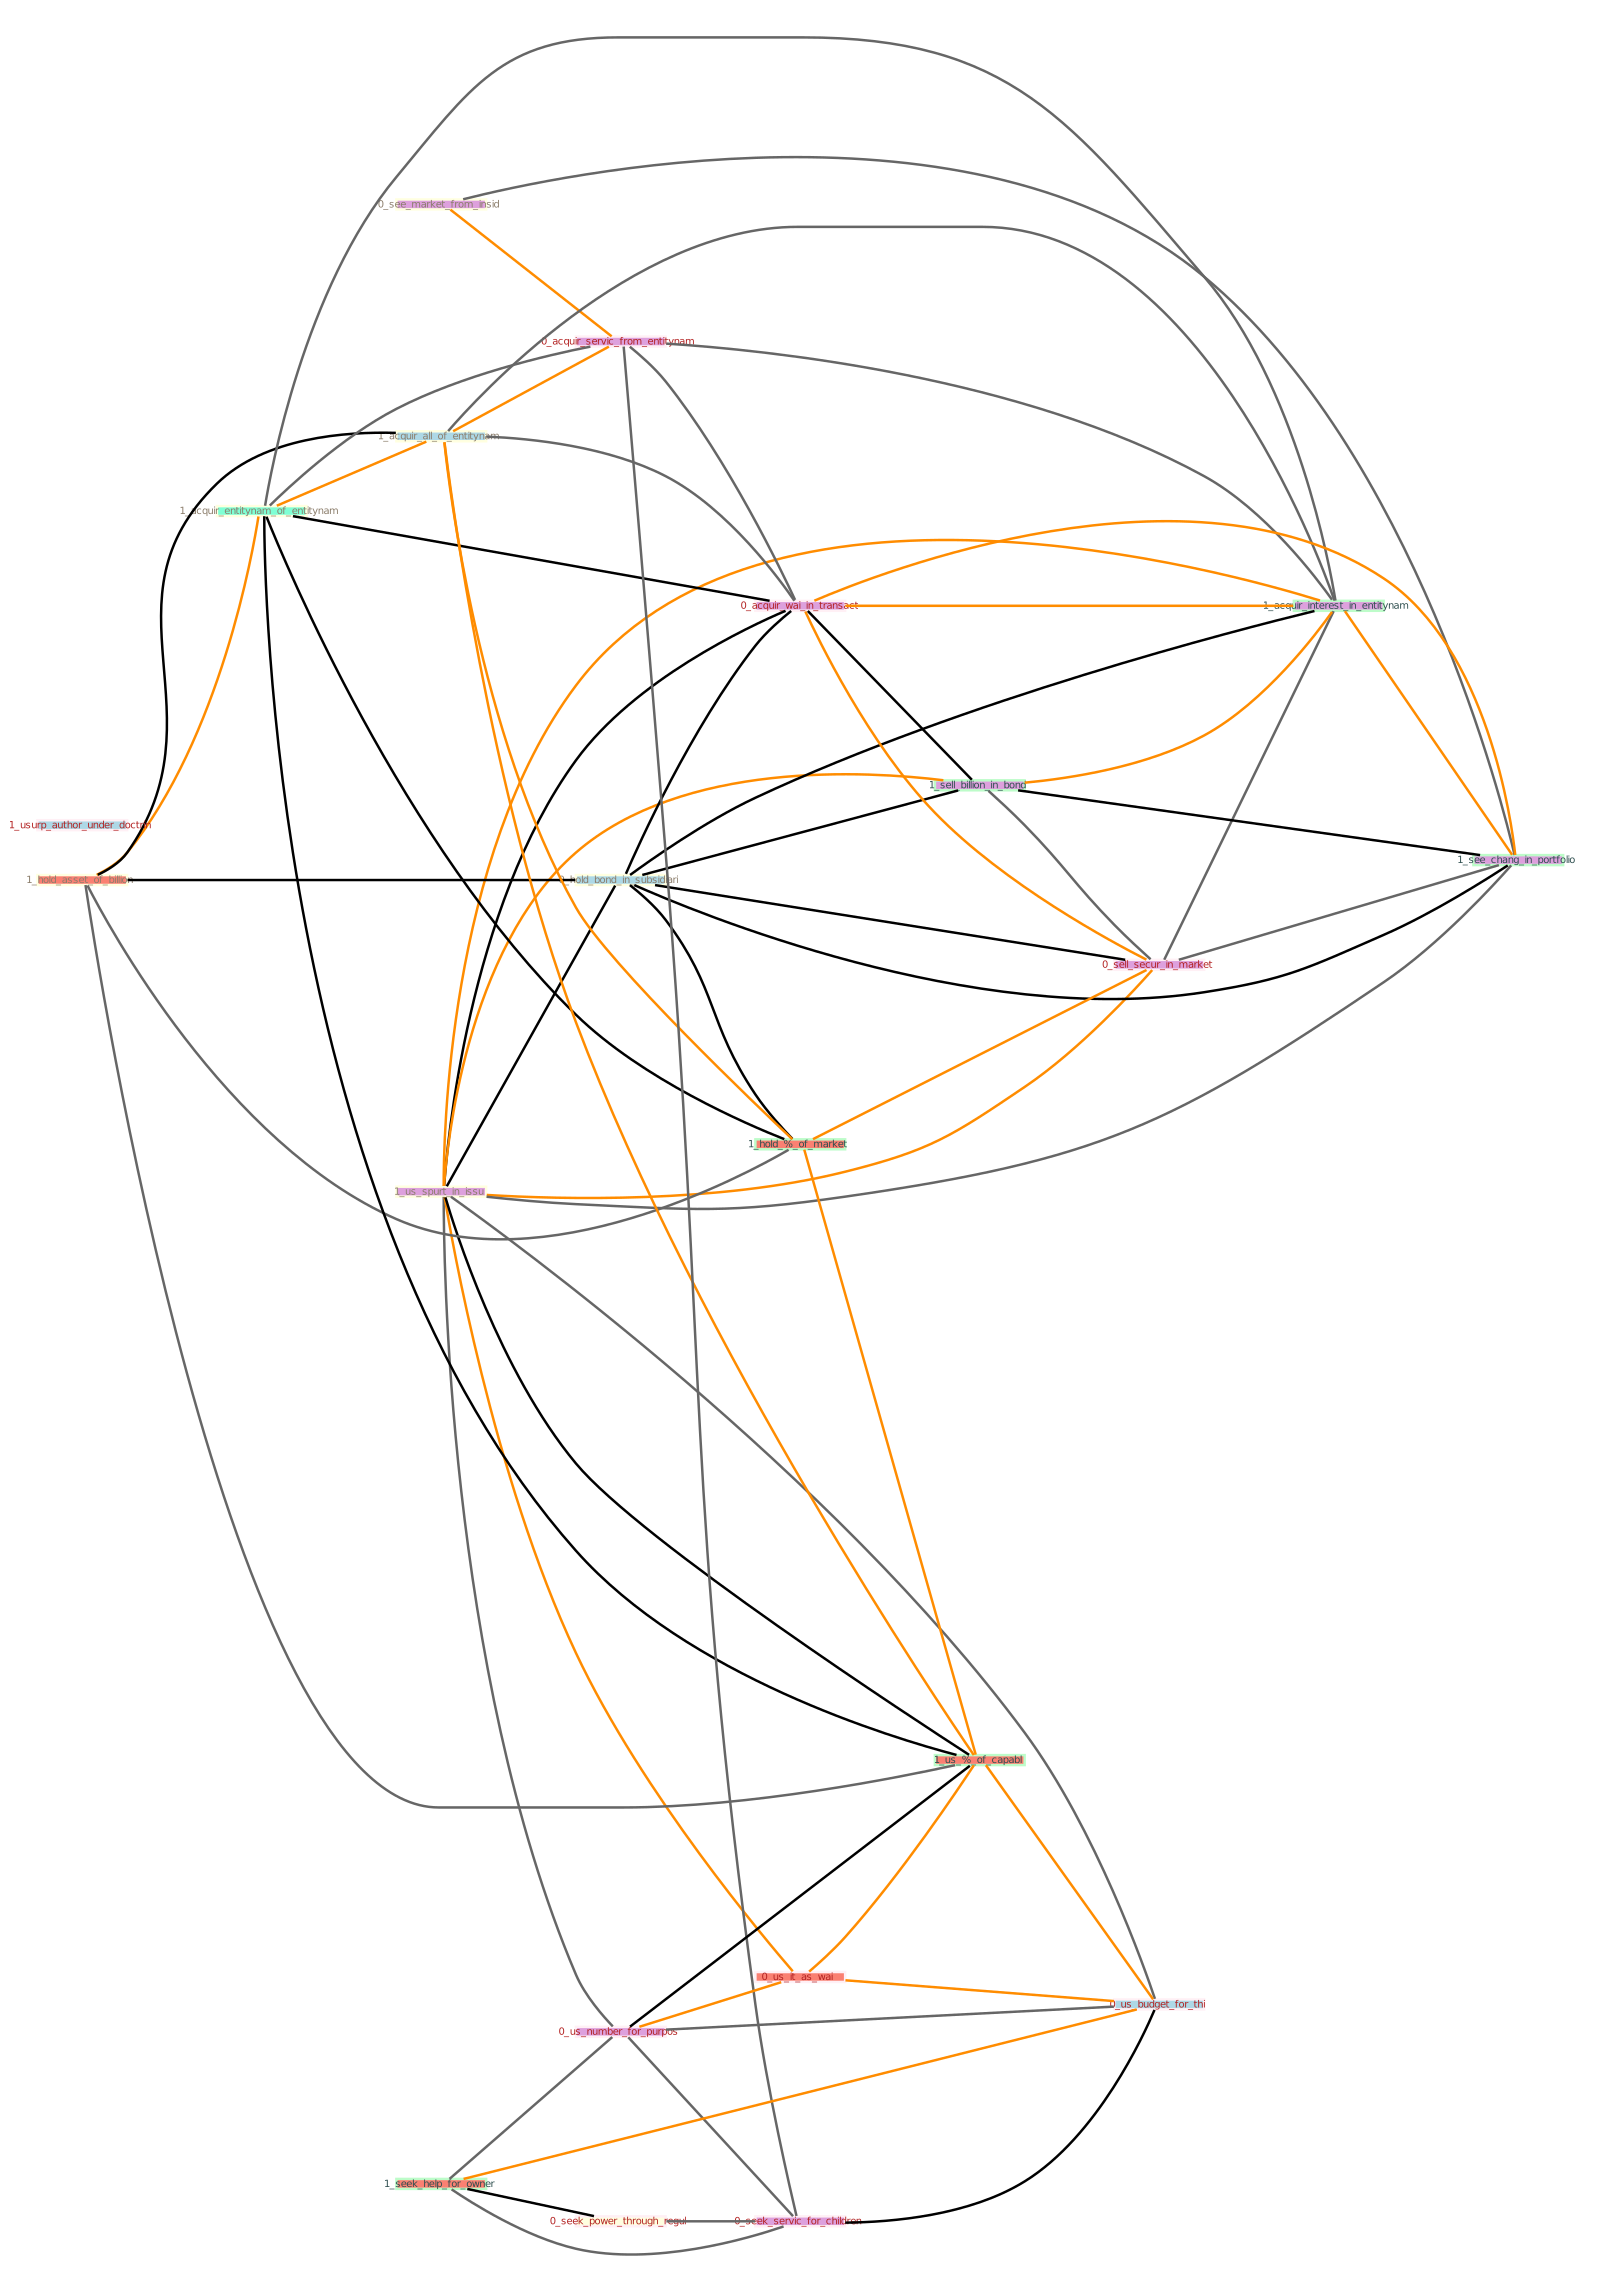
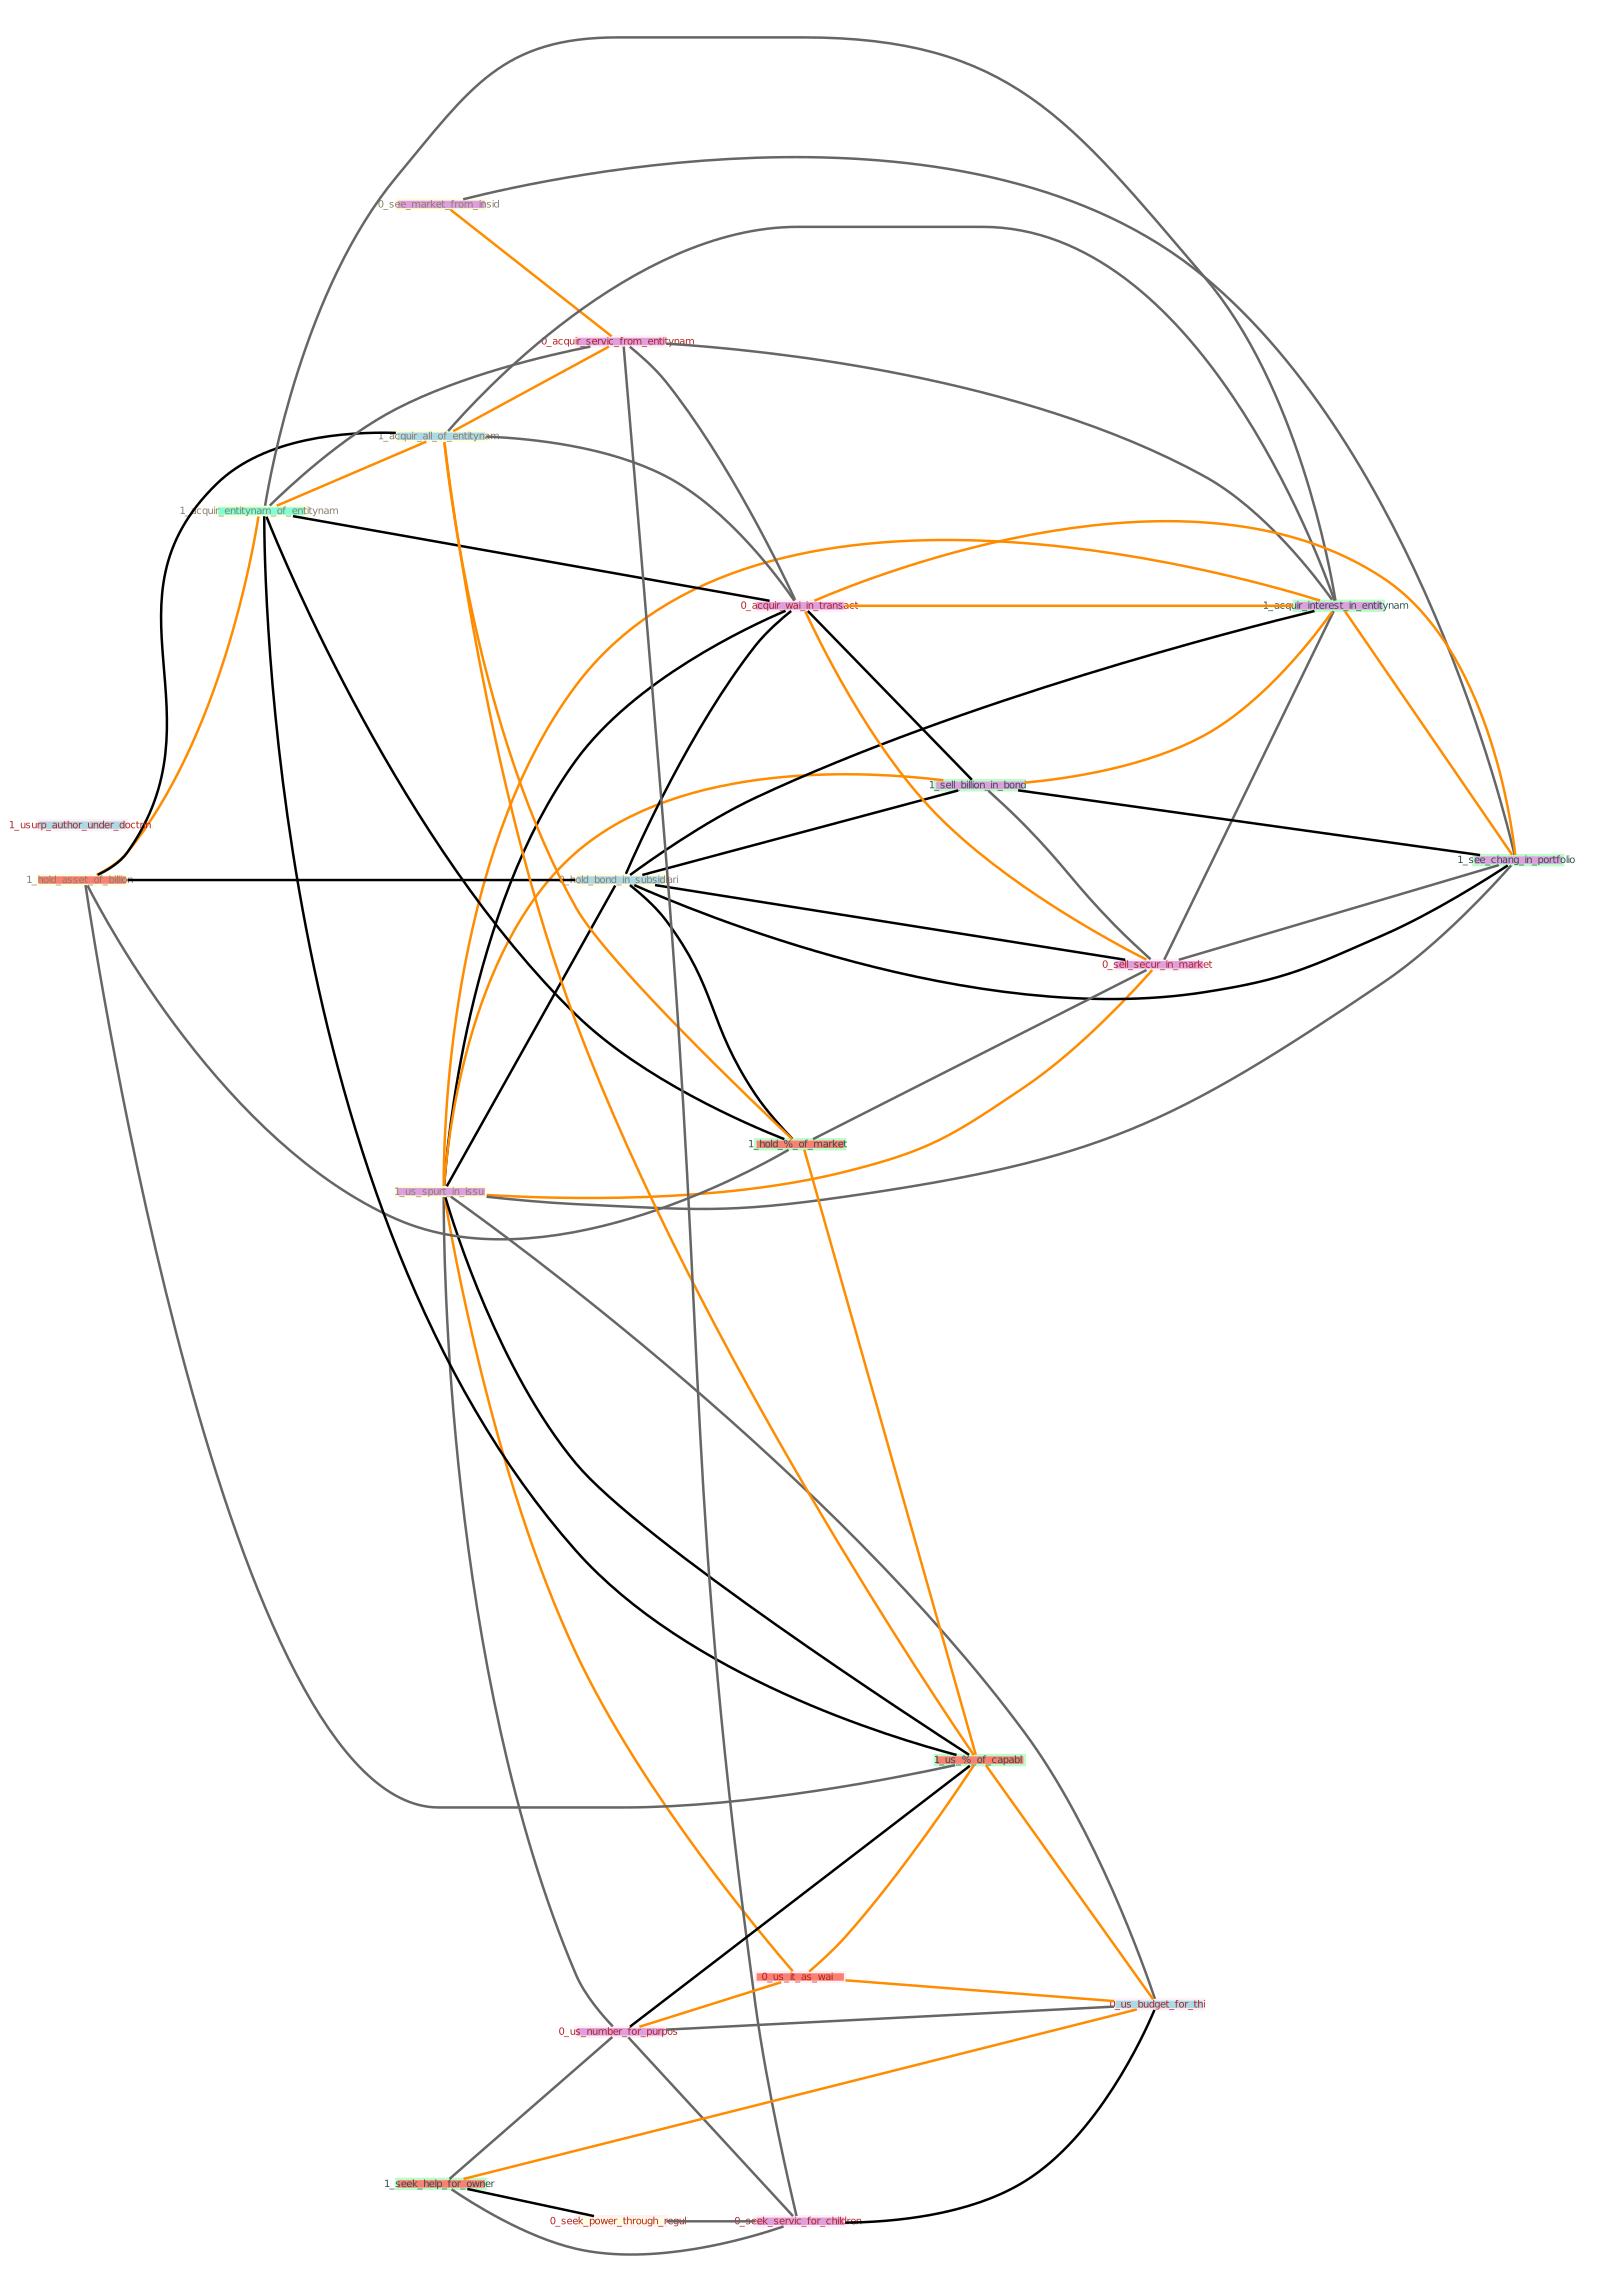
edge "0_sell_secur_in_market" -- "1_hold_%_of_market": color darkorange -> gray40
